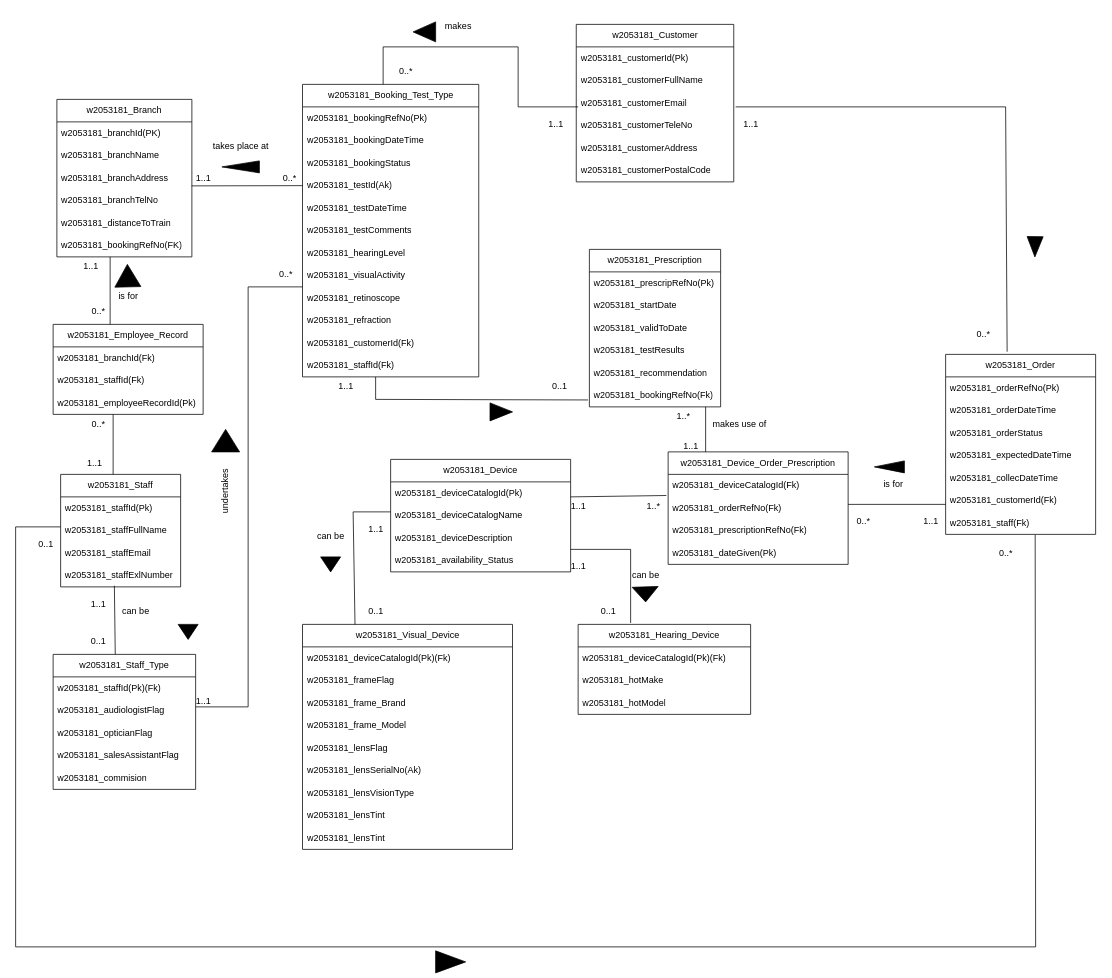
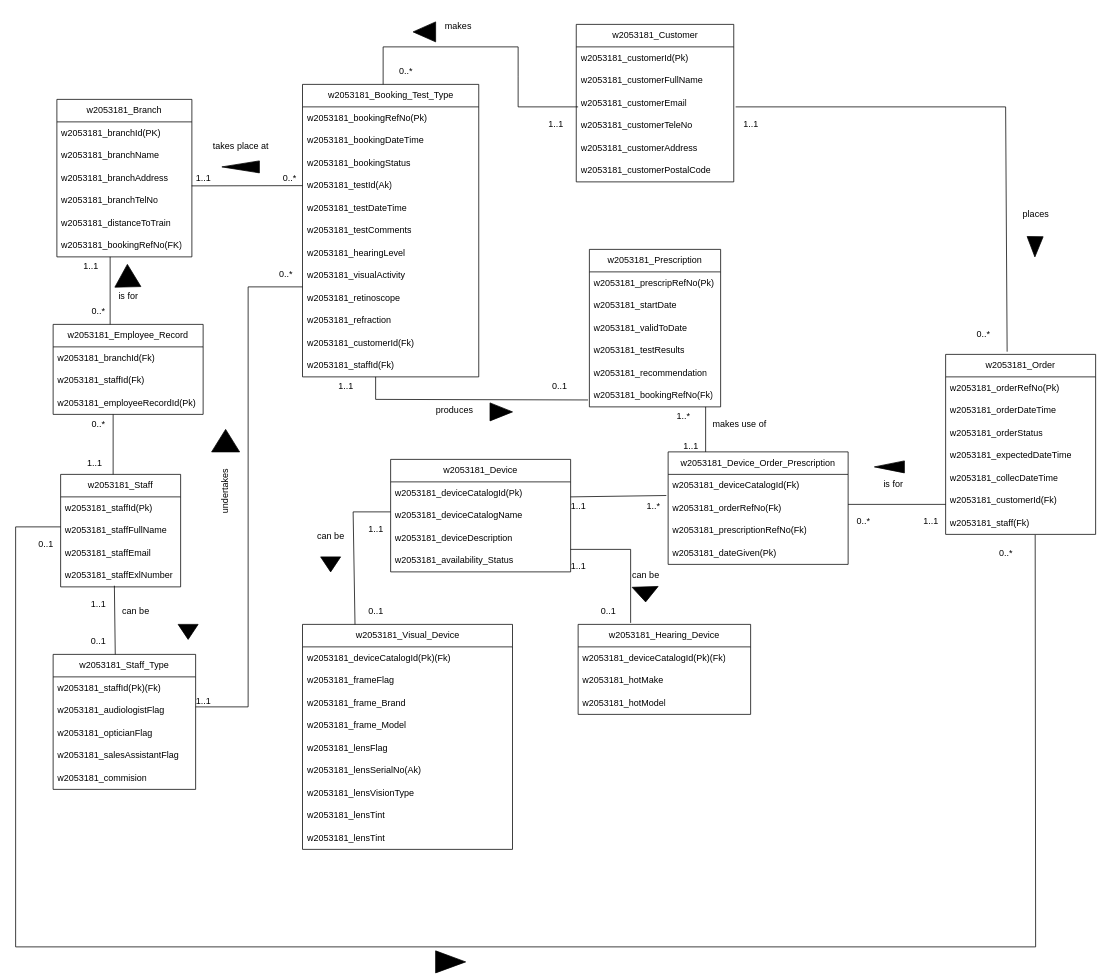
node "places": added
node "produces": added
